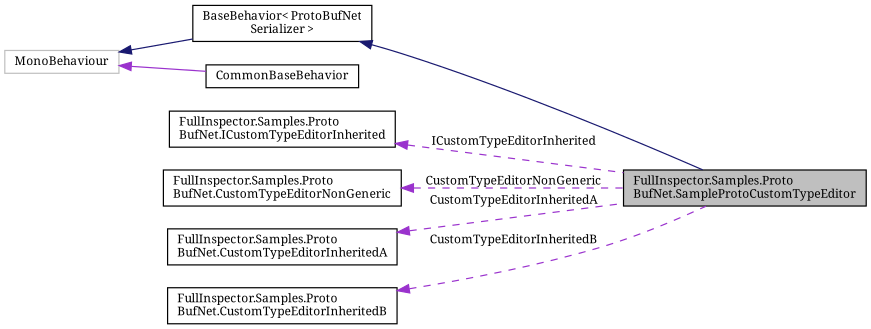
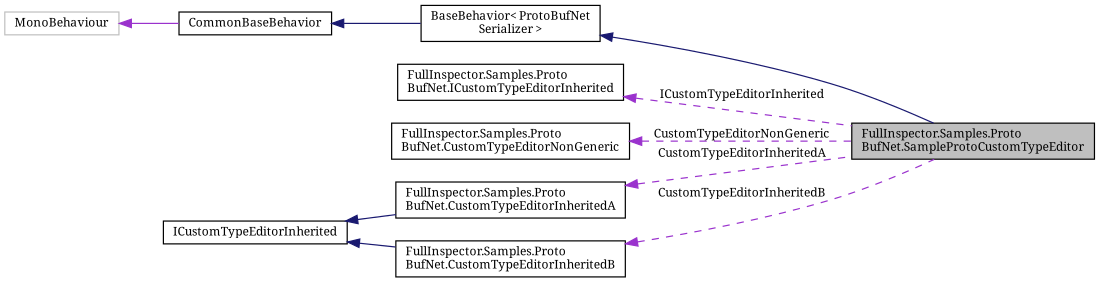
edge "BaseBehavior< ProtoBufNet Serializer >" -> "MonoBehaviour": now "BaseBehavior< ProtoBufNet Serializer >" -> "CommonBaseBehavior"
node "ICustomTypeEditorInherited": added
